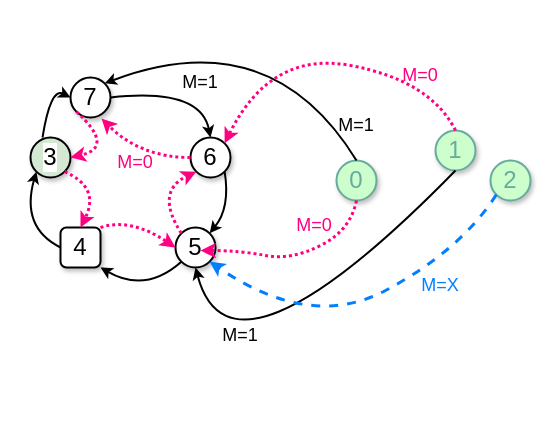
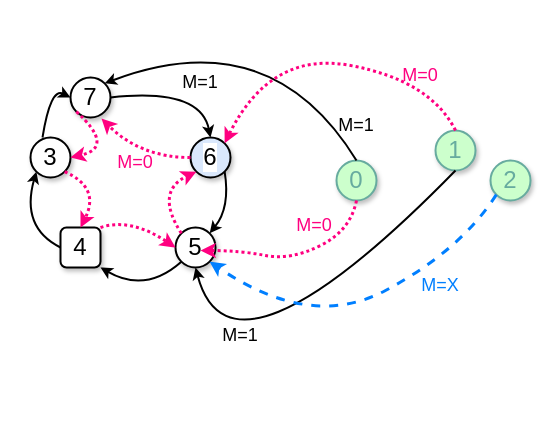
node "3": fillcolor #d5e8d4 -> #ffffff
node "6": fillcolor #ffffff -> #dae8fc
